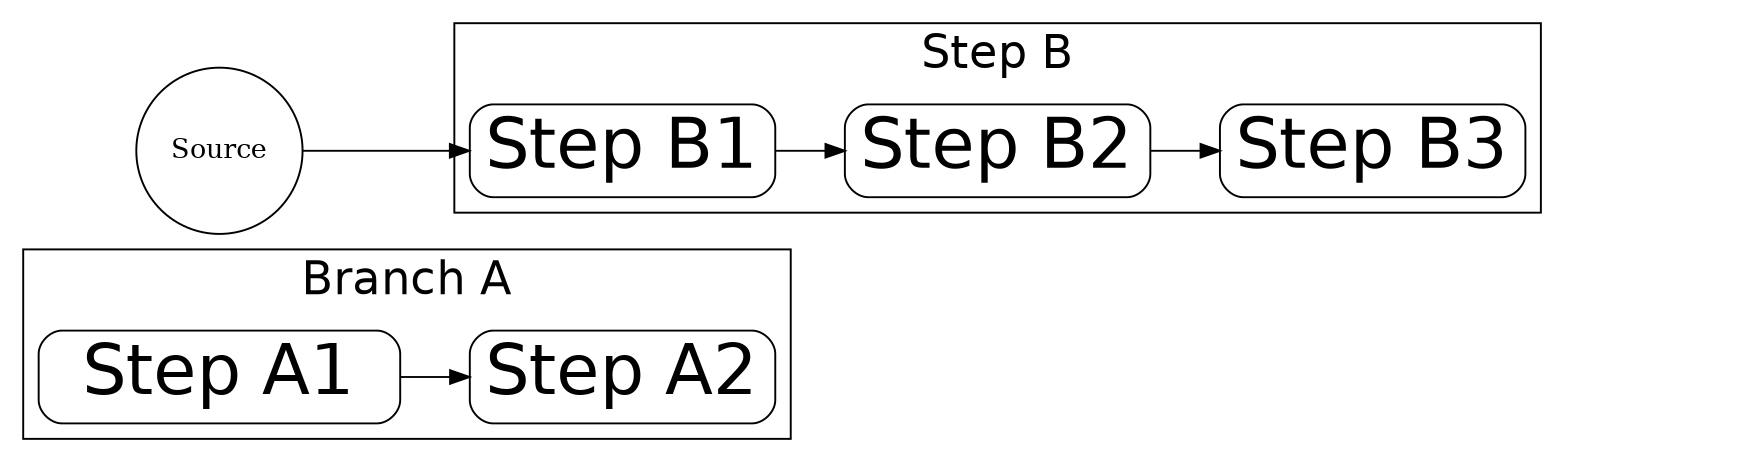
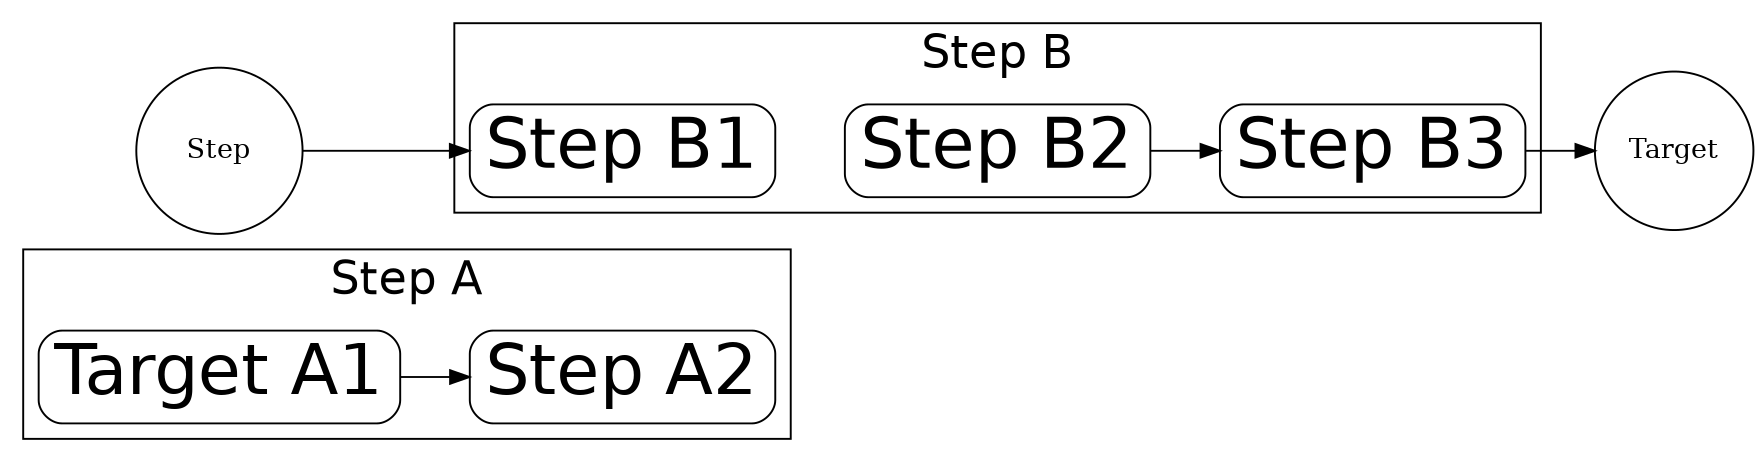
node "Source": label "Source" -> "Step"
edge "Step B1" -> "Step B2": removed
node "Target": added
cluster "Branch A": label "Branch A" -> "Step A"
node "Step A1": label "Step A1" -> "Target A1"
